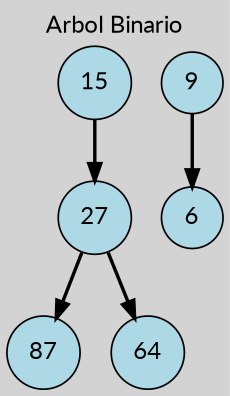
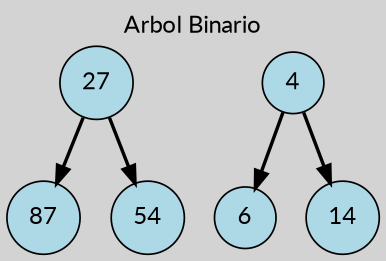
node "15": removed
node "9": label "9" -> "4"
node "14": added
node "64": label "64" -> "54"
